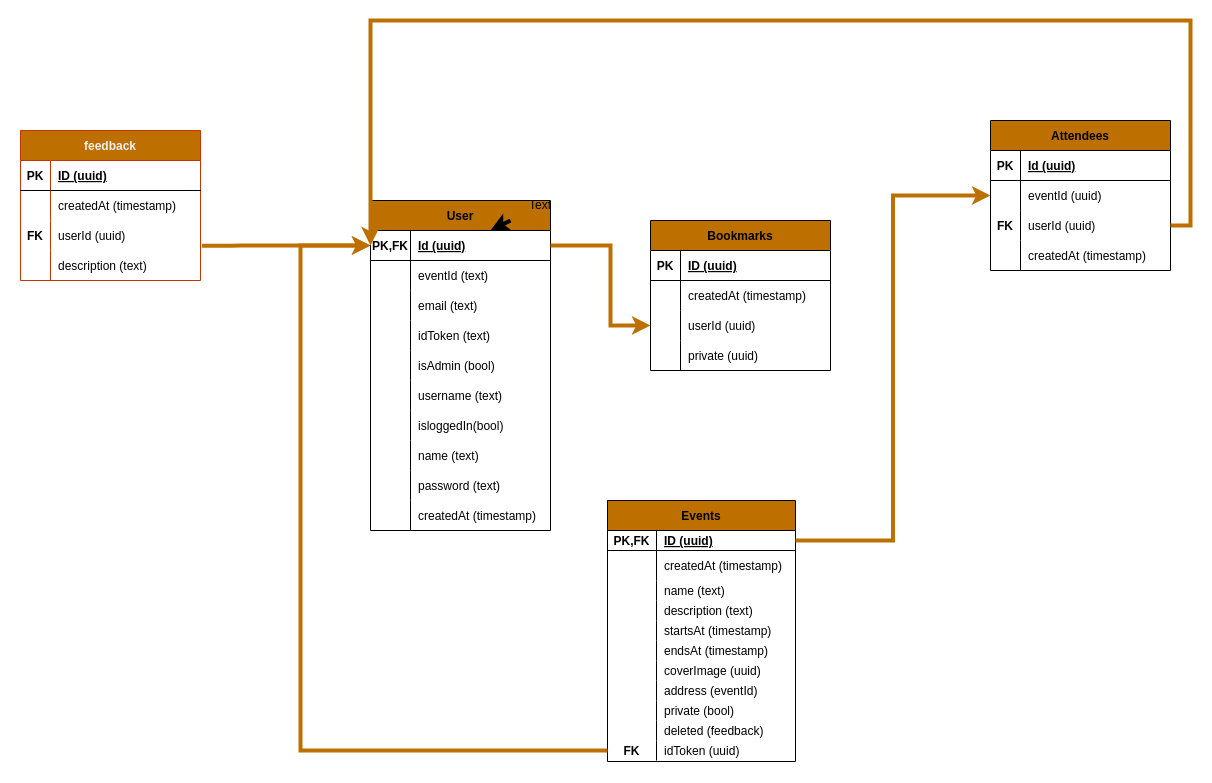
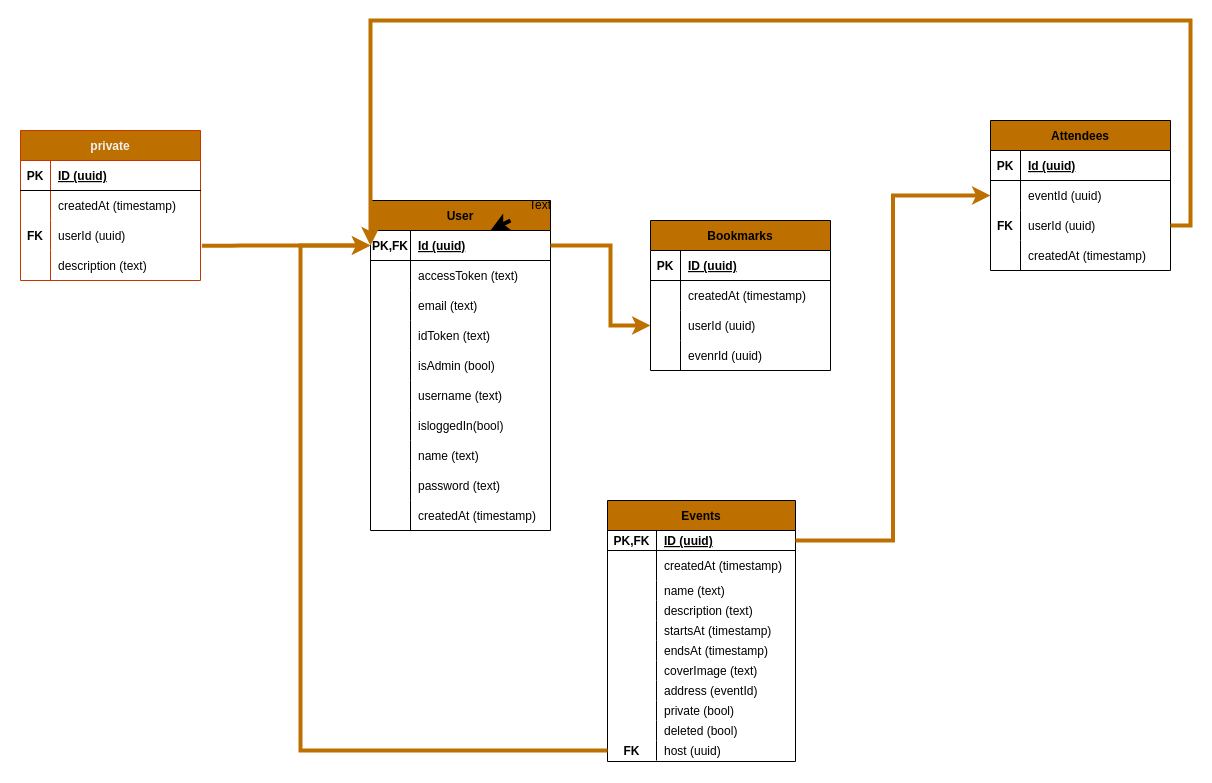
node "feedback": label "feedback" -> "private"
node "eventId (text)": label "eventId (text)" -> "accessToken (text)"
node "private (uuid)": label "private (uuid)" -> "evenrId (uuid)"
node "coverImage (uuid)": label "coverImage (uuid)" -> "coverImage (text)"
node "deleted (feedback)": label "deleted (feedback)" -> "deleted (bool)"
node "idToken (uuid)": label "idToken (uuid)" -> "host (uuid)"
